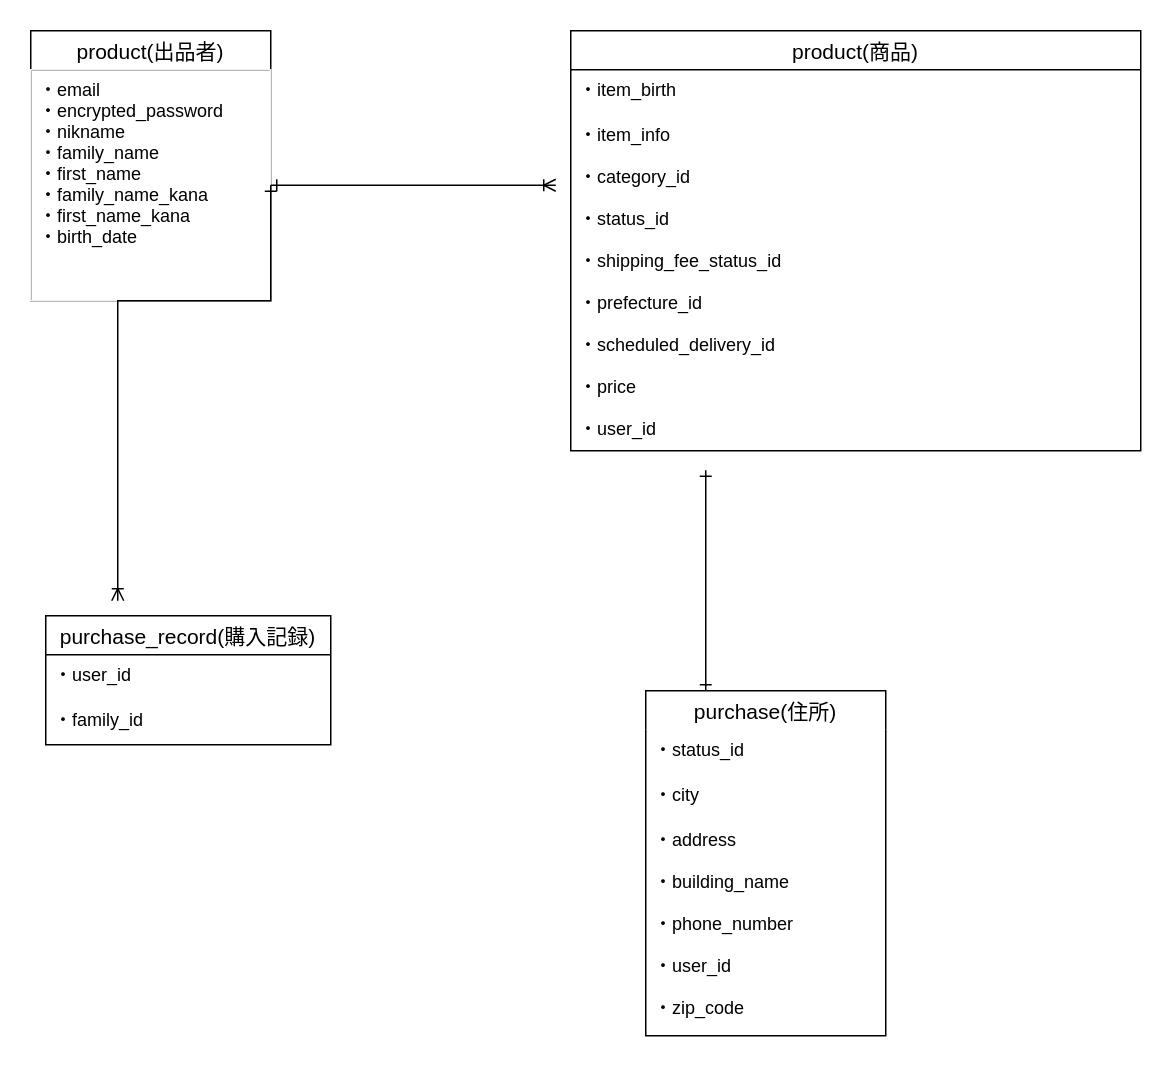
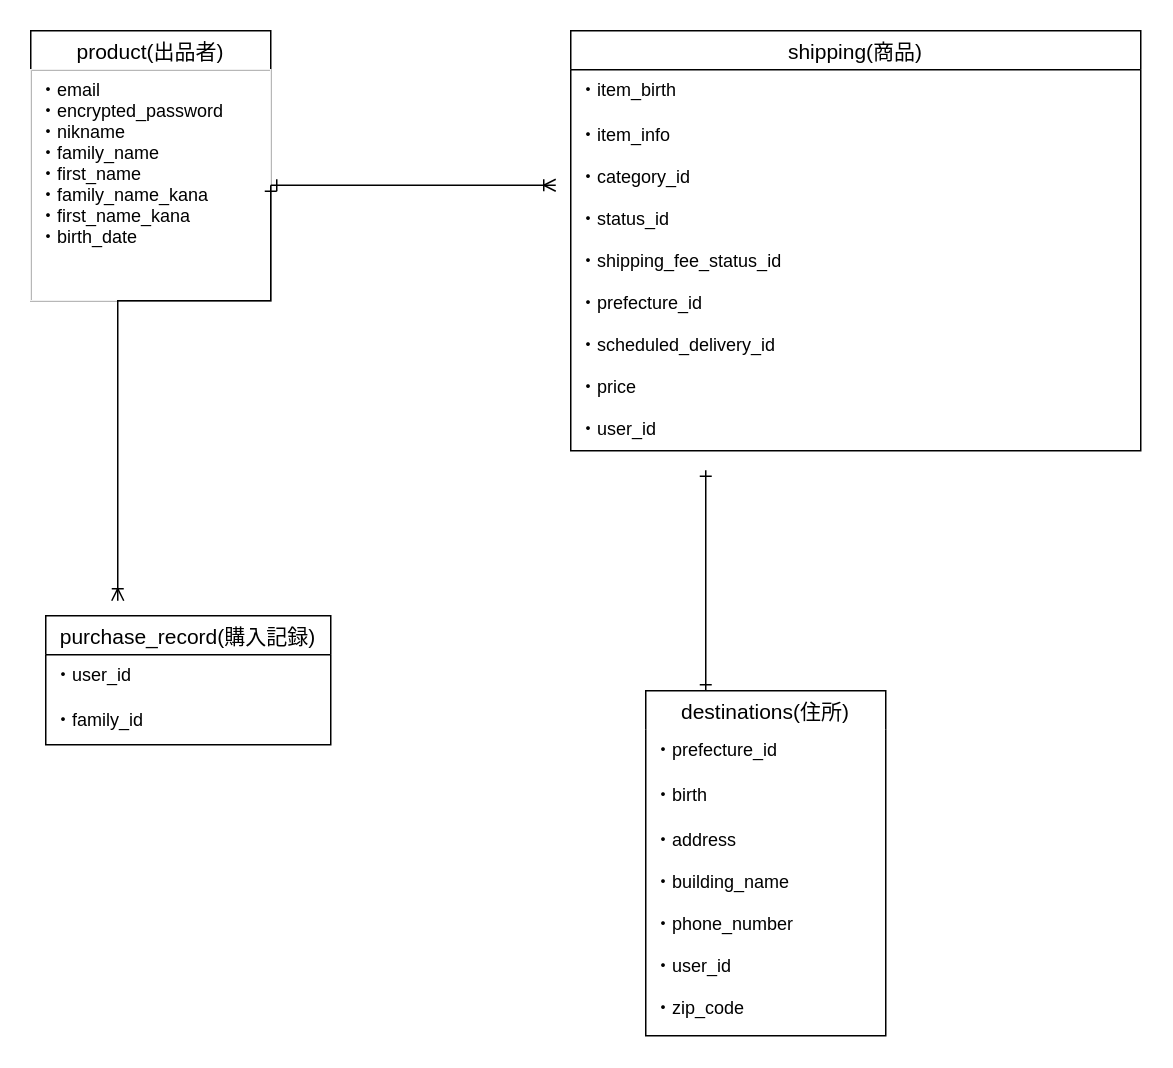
node "product(商品)": label "product(商品)" -> "shipping(商品)"
node "purchase(住所)": label "purchase(住所)" -> "destinations(住所)"
node "・status_id": label "・status_id" -> "・prefecture_id"
node "・city": label "・city" -> "・birth"
